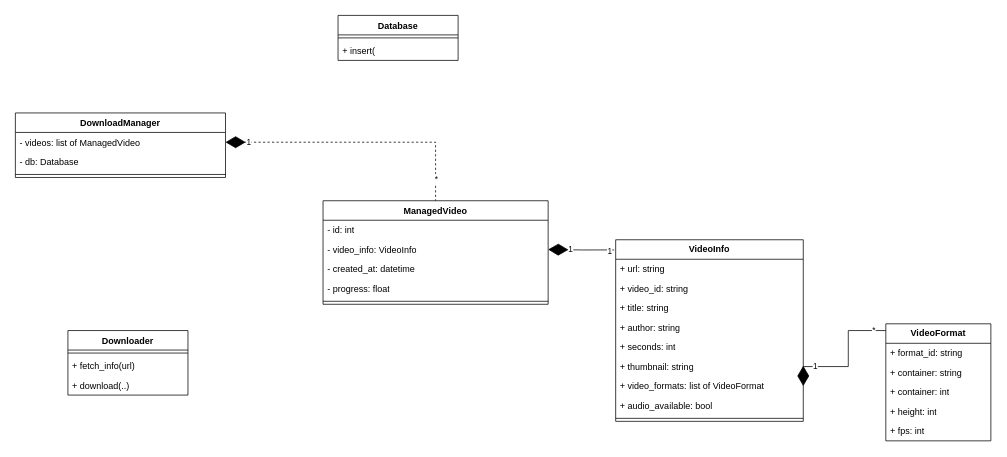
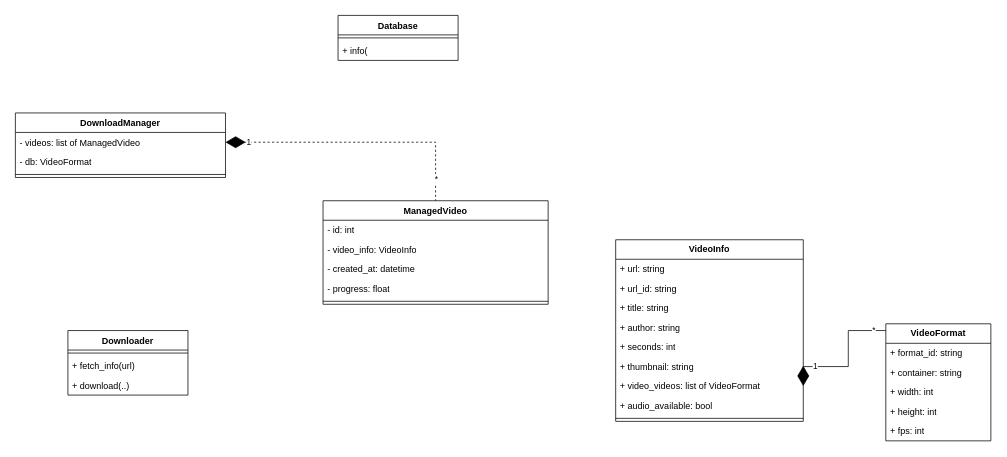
node "+ insert(": label "+ insert(" -> "+ info("
node "- db: Database": label "- db: Database" -> "- db: VideoFormat"
edge "VideoInfo" -> "- video_info: VideoInfo": removed, labels "1", "1"
node "+ video_id: string": label "+ video_id: string" -> "+ url_id: string"
node "+ video_formats: list of VideoFormat": label "+ video_formats: list of VideoFormat" -> "+ video_videos: list of VideoFormat"
node "+ container: int": label "+ container: int" -> "+ width: int"
